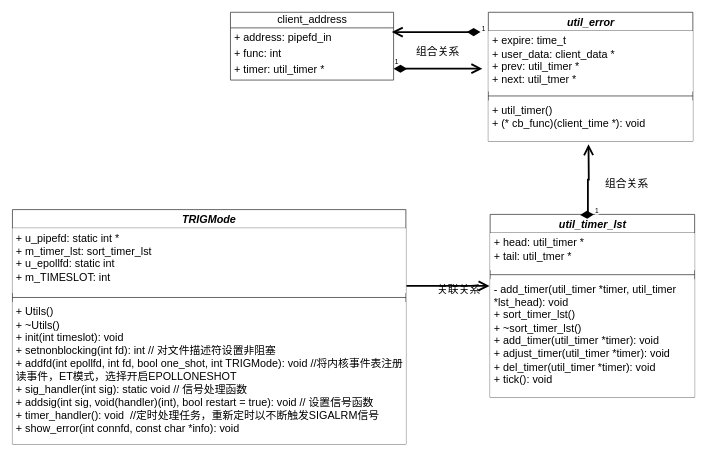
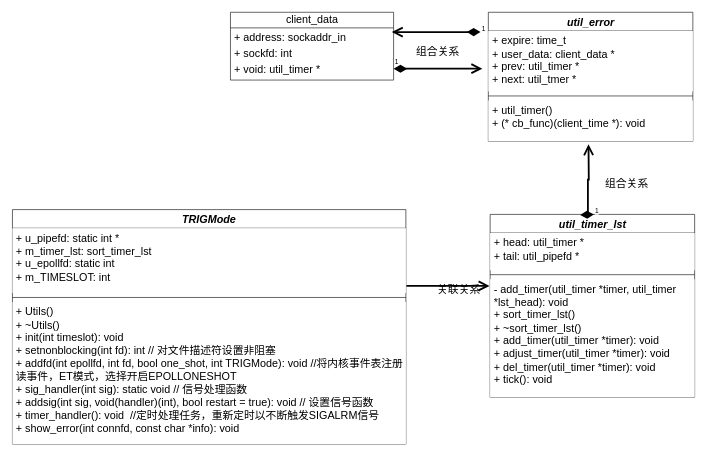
node "client_address": label "client_address" -> "client_data"
node "+ address: pipefd_in": label "+ address: pipefd_in" -> "+ address: sockaddr_in"
node "+ func: int": label "+ func: int" -> "+ sockfd: int"
node "+ timer: util_timer *": label "+ timer: util_timer *" -> "+ void: util_timer *"
node "+ head: util_timer * + tail: util_tmer *": label "+ head: util_timer * + tail: util_tmer *" -> "+ head: util_timer * + tail: util_pipefd *"
